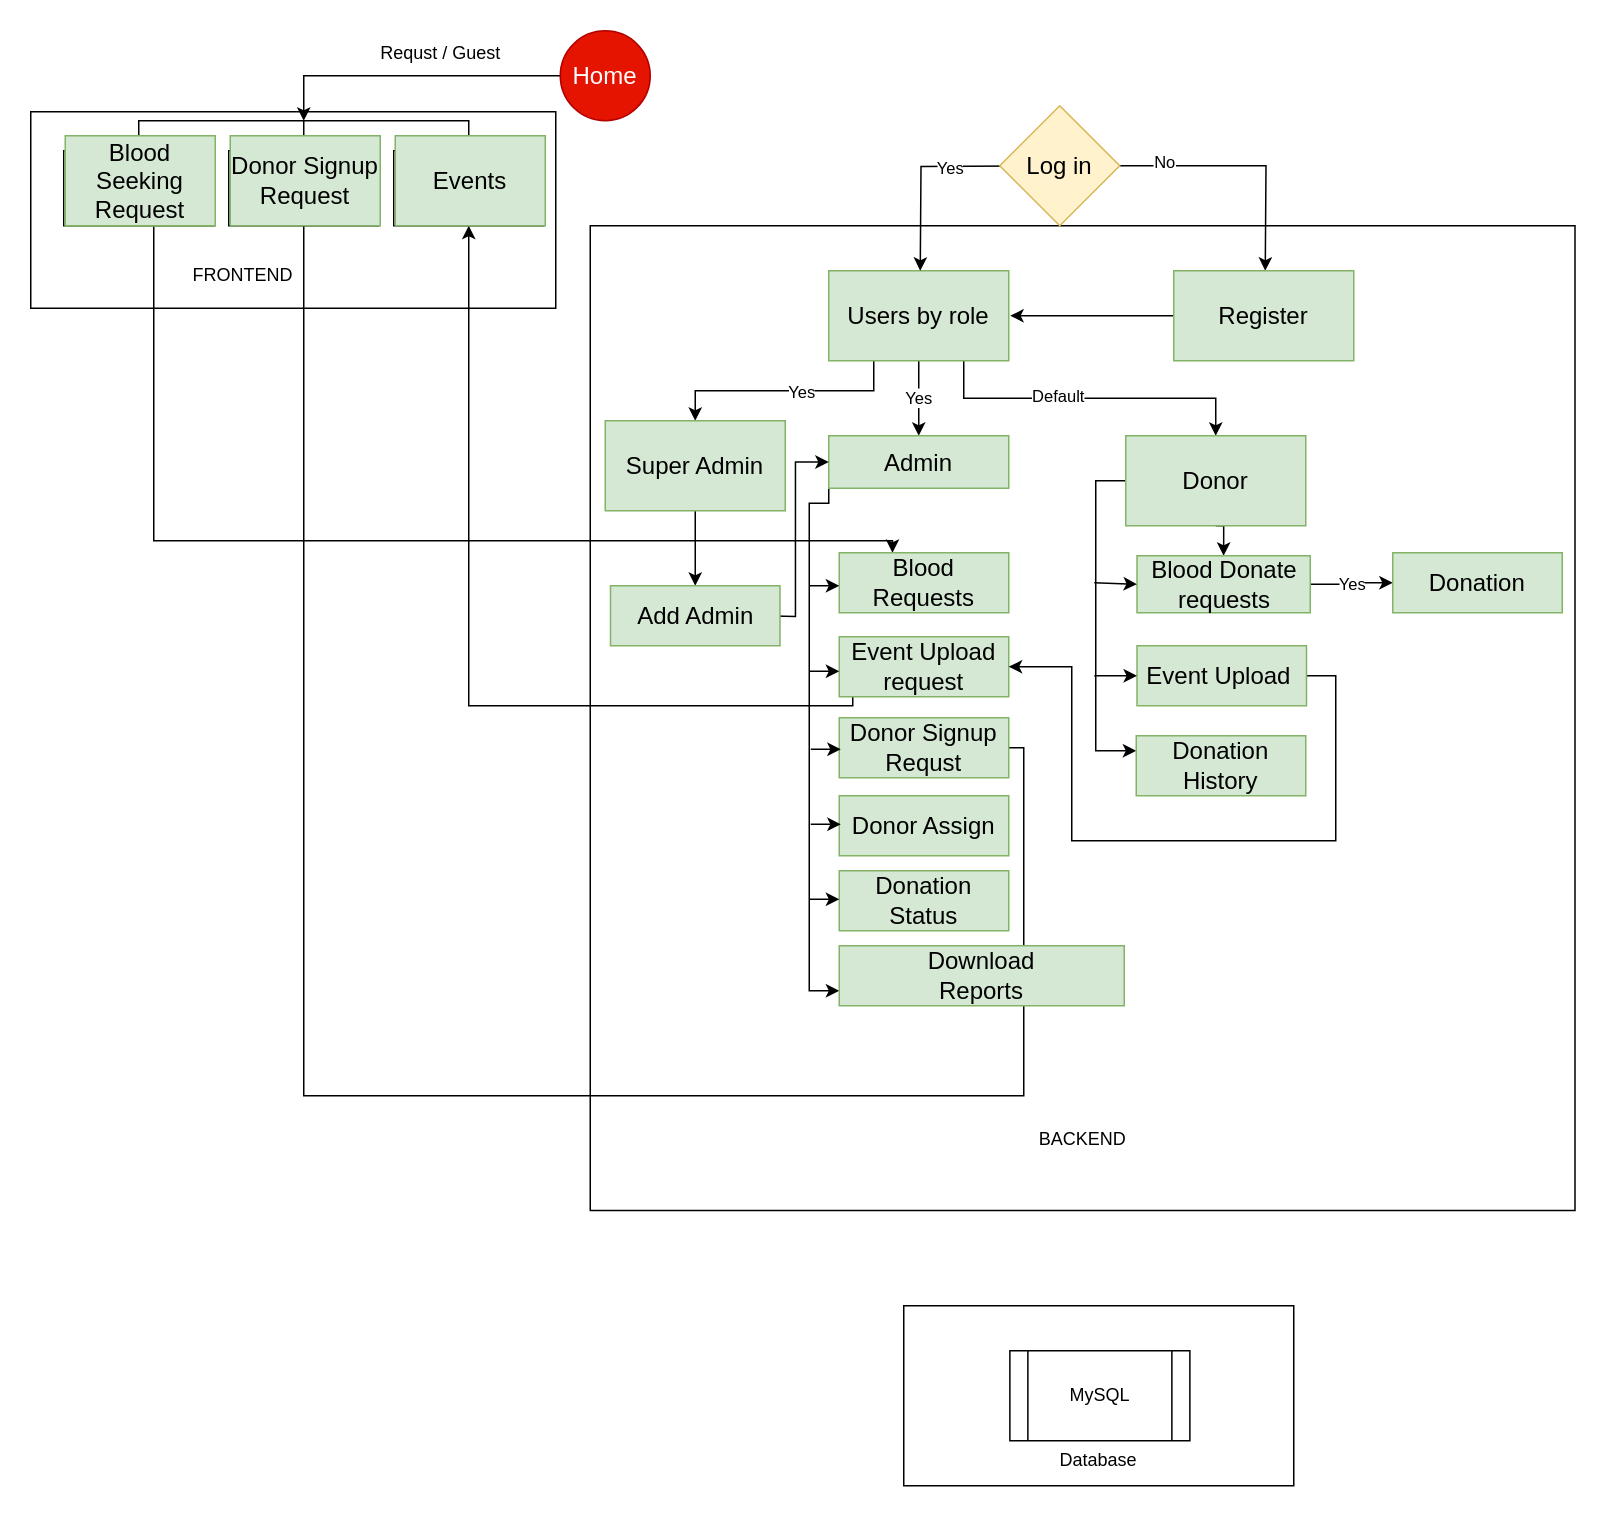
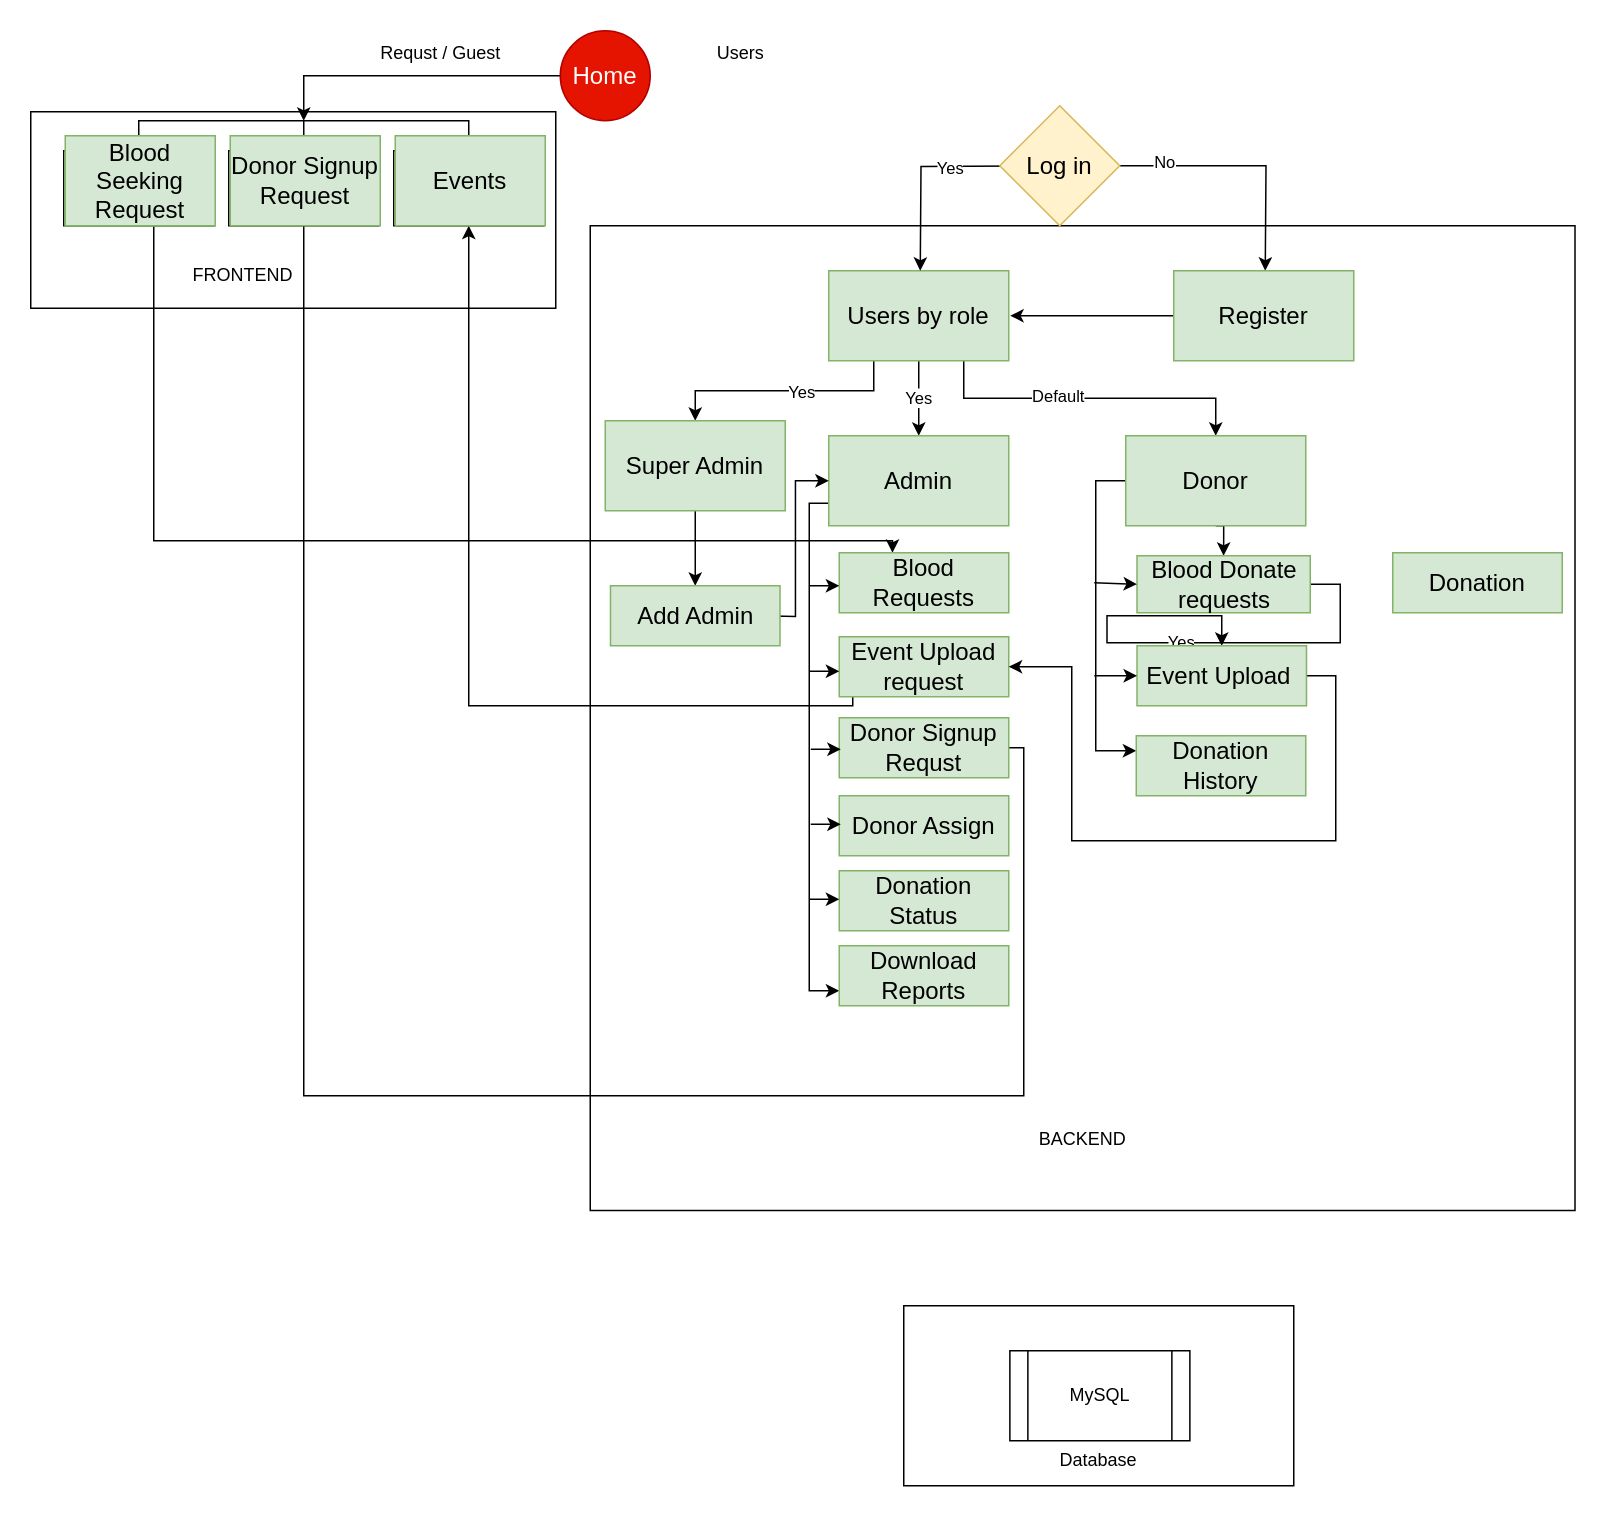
node "Users": added
node "Admin": size 180x53 -> 180x90
edge "Blood Donate requests" -> "Donation": now "Blood Donate requests" -> "Event Upload"
node "DownloadReports": size 285x60 -> 170x60
